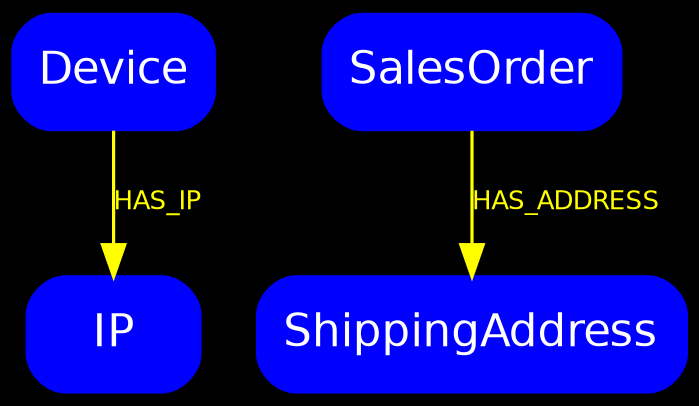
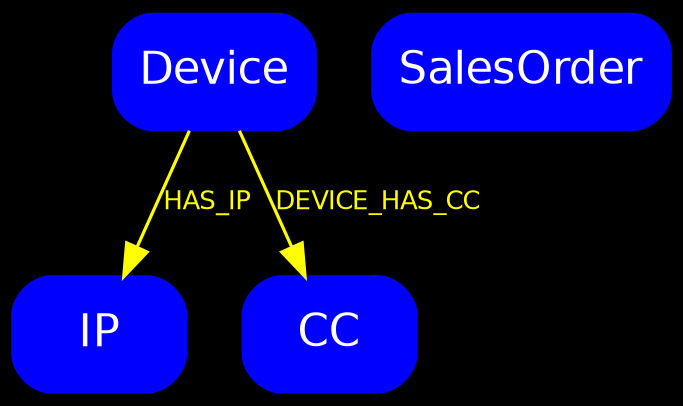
node "CC": added
node "ShippingAddress": removed
